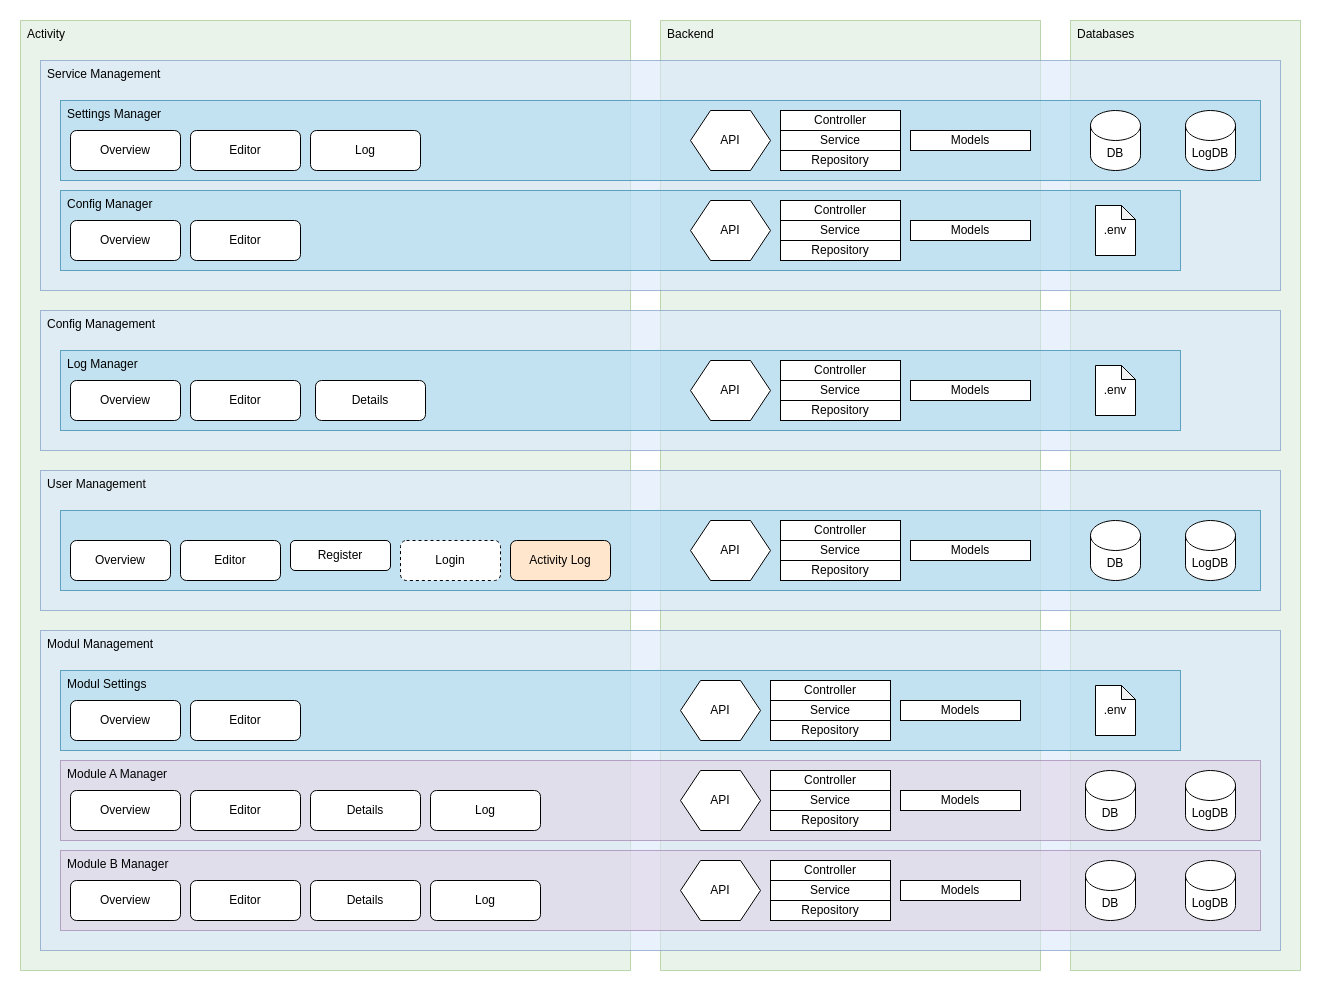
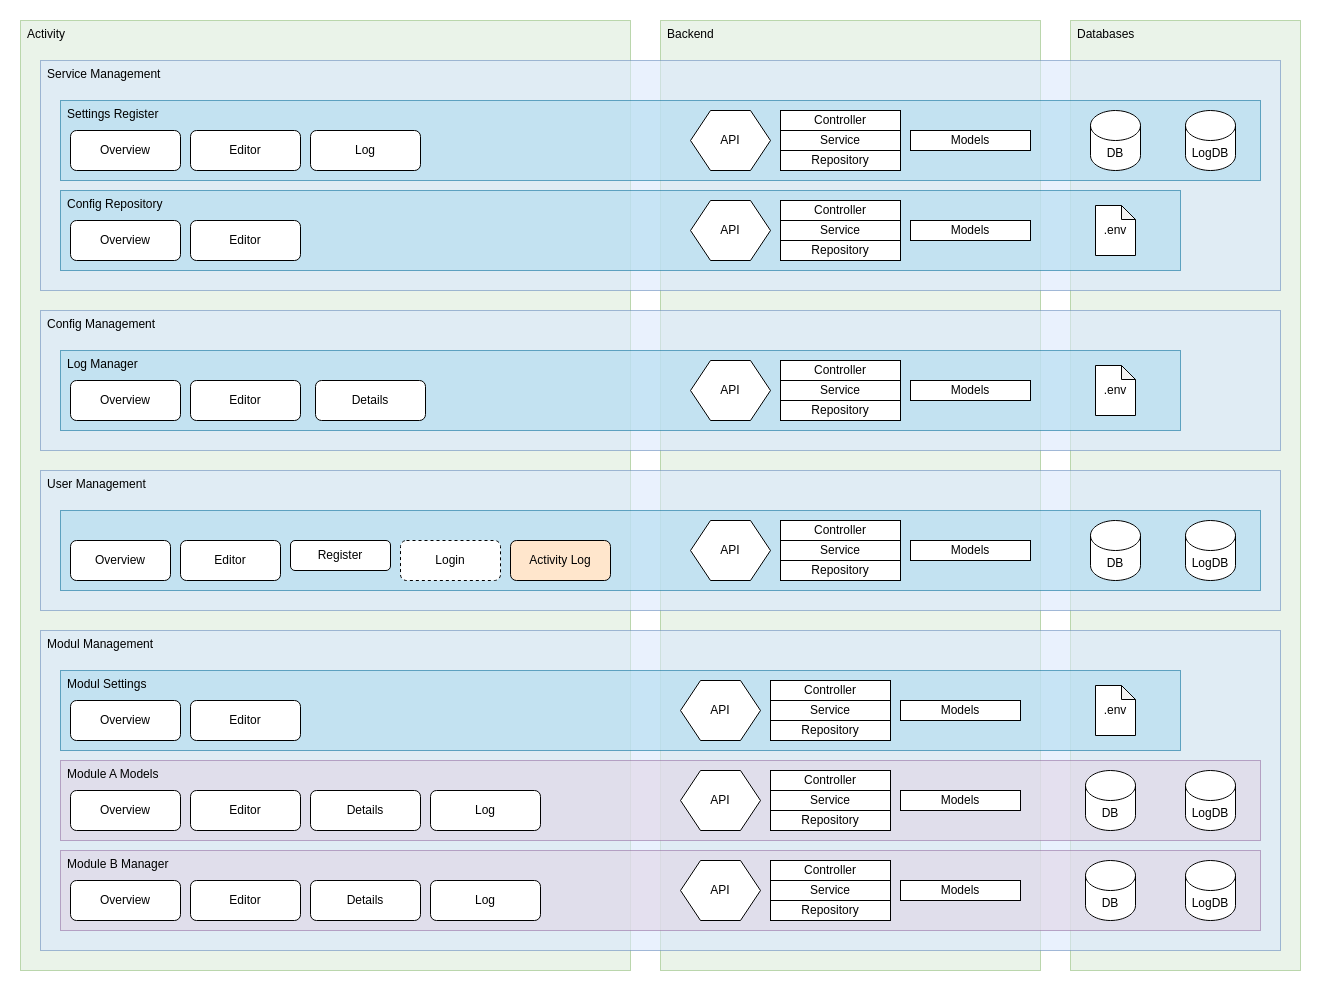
node "Settings Manager": label "Settings Manager" -> "Settings Register"
node "Config Manager": label "Config Manager" -> "Config Repository"
node "Module A Manager": label "Module A Manager" -> "Module A Models"
